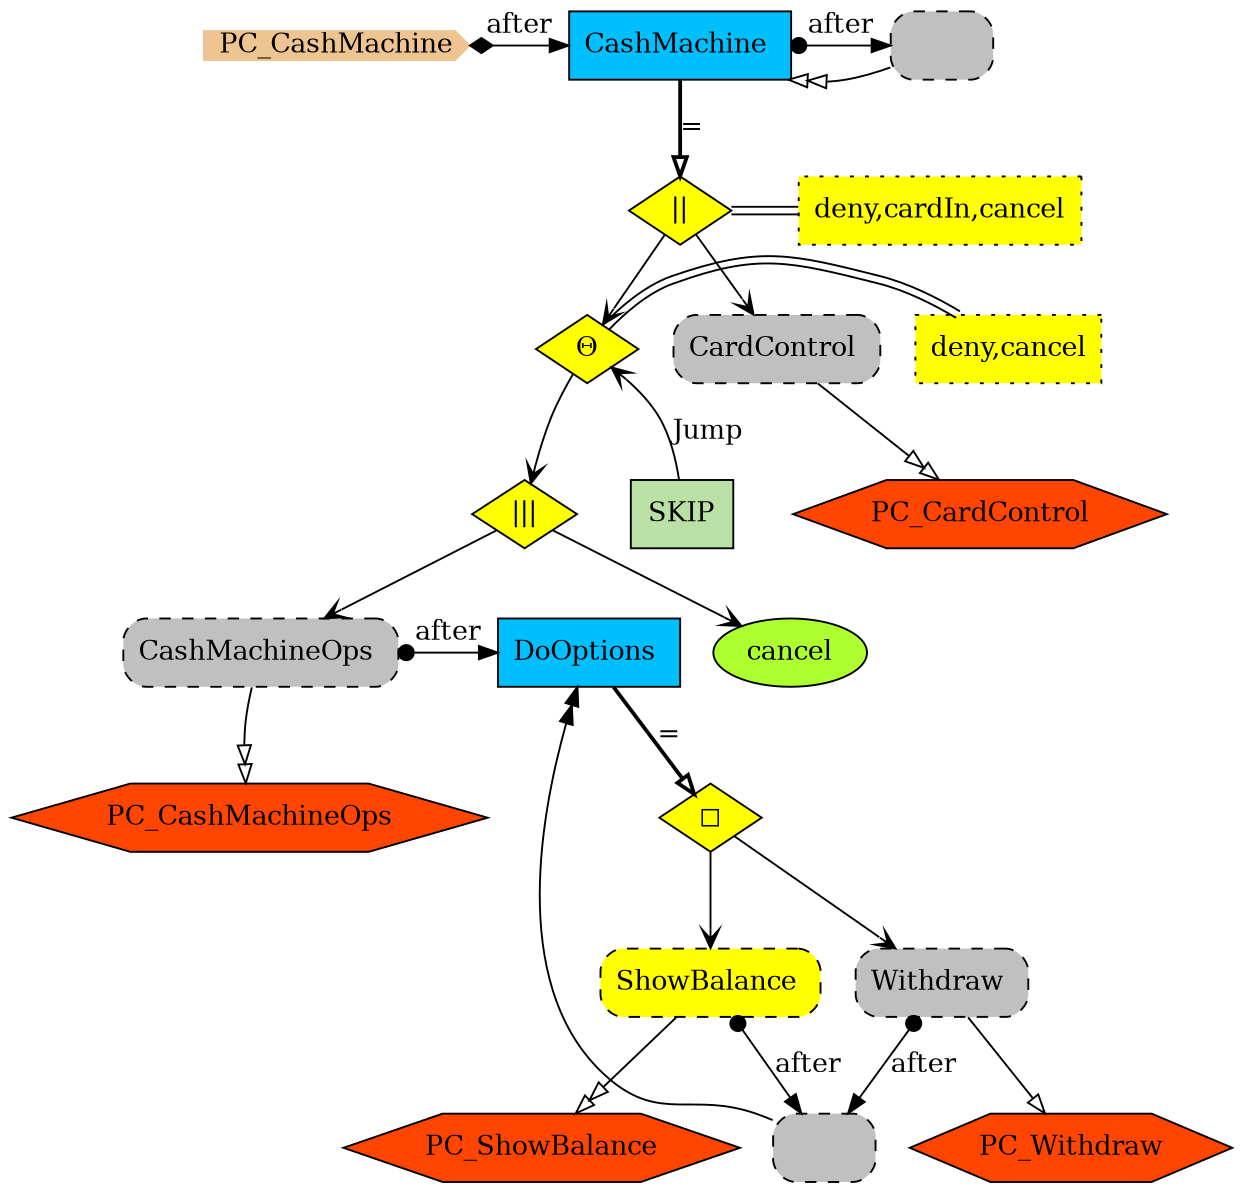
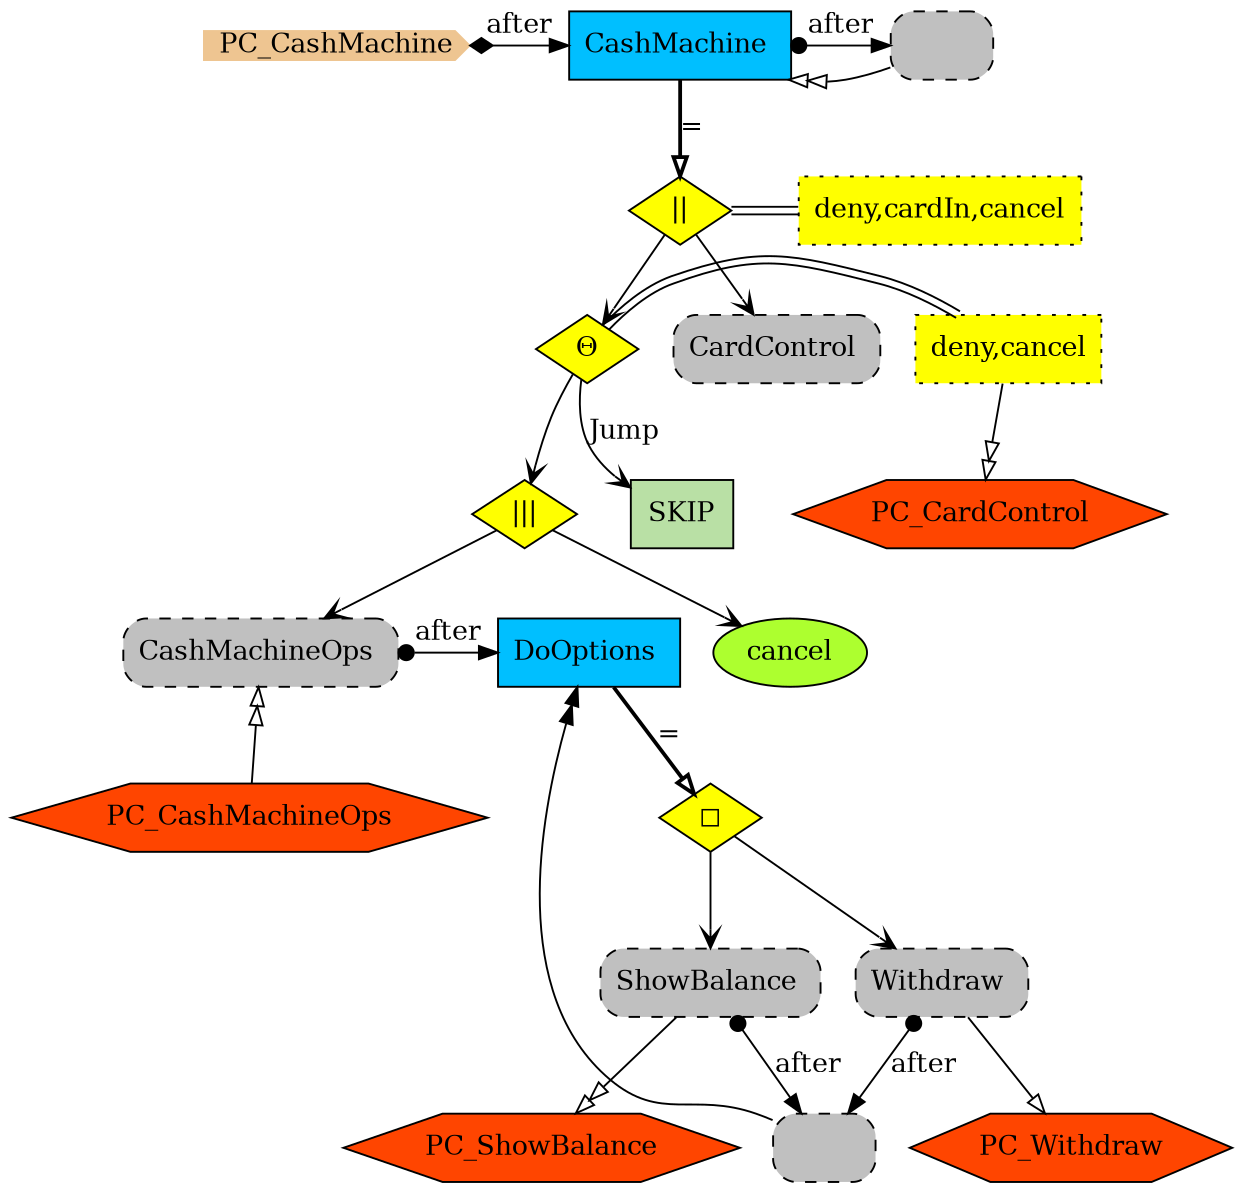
edge "CardControl" -> "PC_CardControl": now "deny,cancel" -> "PC_CardControl"
edge "SKIP" -> "Θ": reversed
edge "CashMachineOps" -> "PC_CashMachineOps": reversed
node "ShowBalance": fillcolor yellow -> gray
